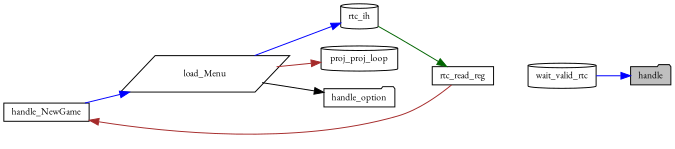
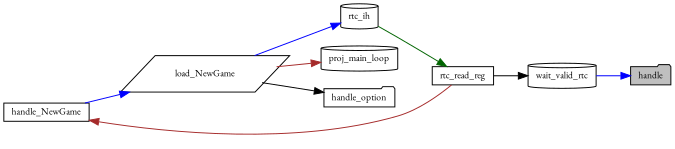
node "proj_proj_loop": label "proj_proj_loop" -> "proj_main_loop"
node "load_Menu": label "load_Menu" -> "load_NewGame"
edge "rtc_read_reg" -> "wait_valid_rtc": added
